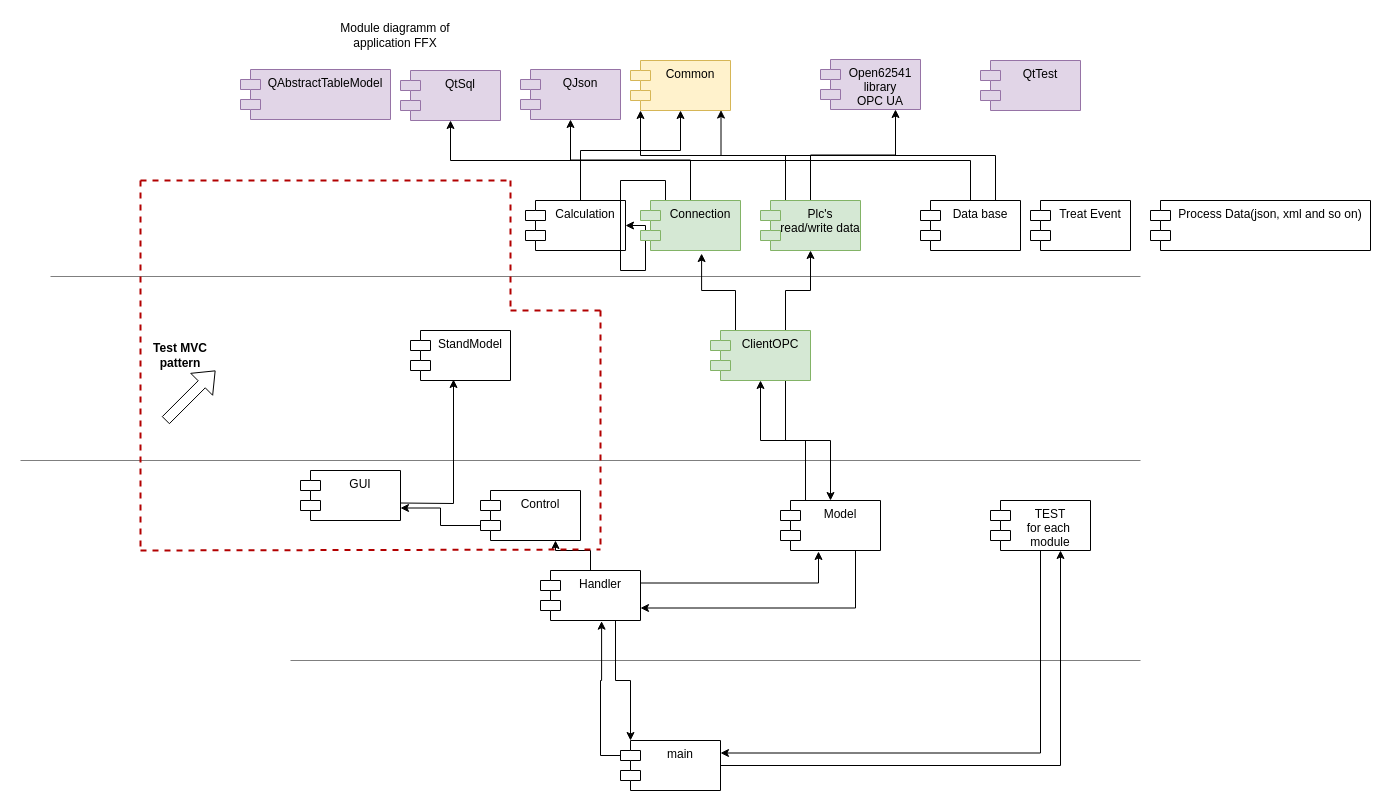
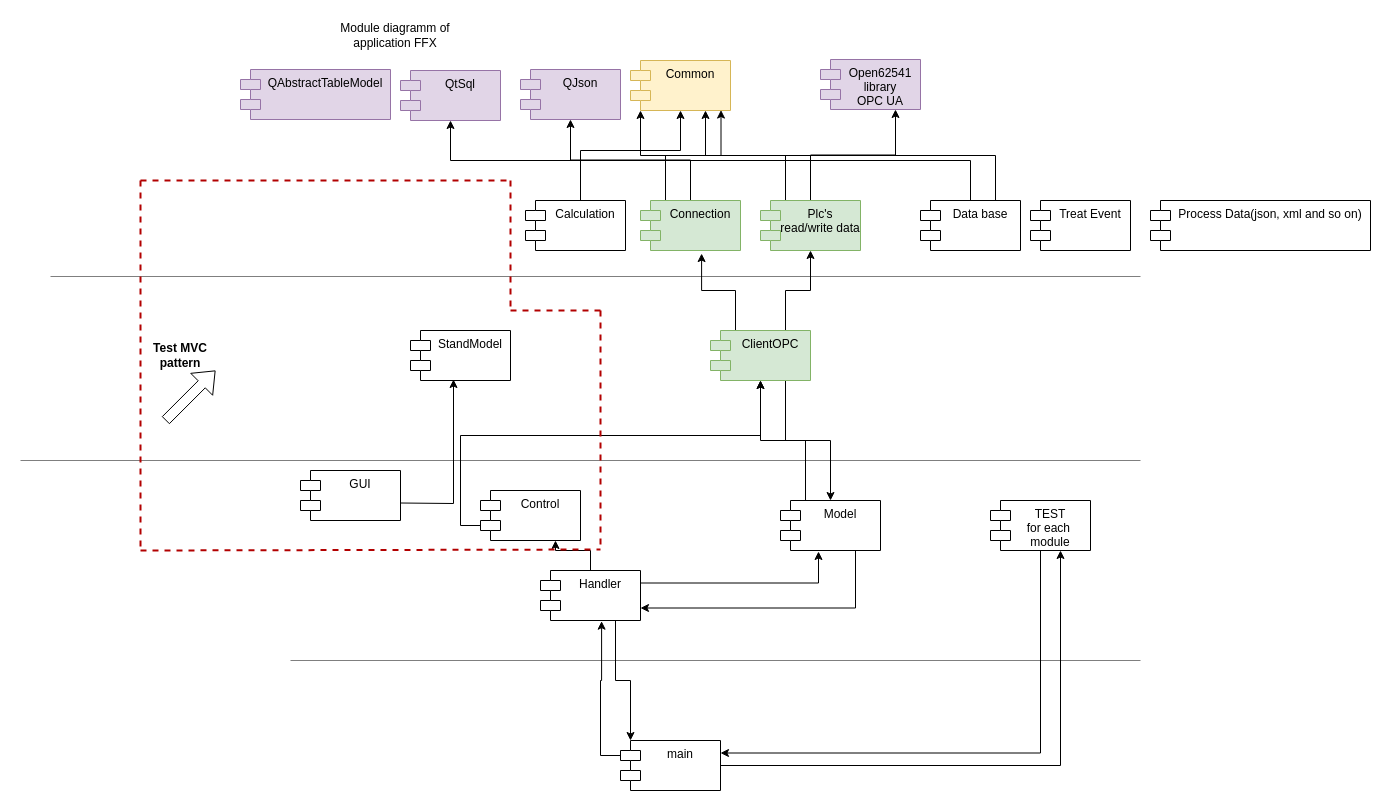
node "QtTest": removed
edge "Connection" -> "Calculation": now "Connection" -> "Common"
edge "Control" -> "GUI": now "Control" -> "ClientOPC"
